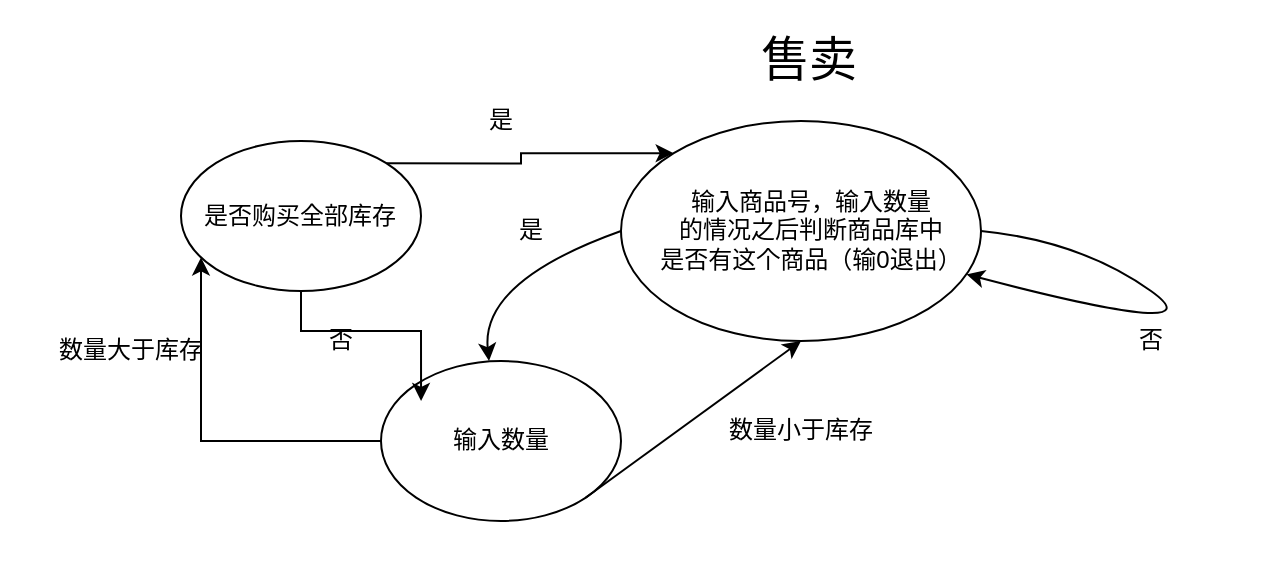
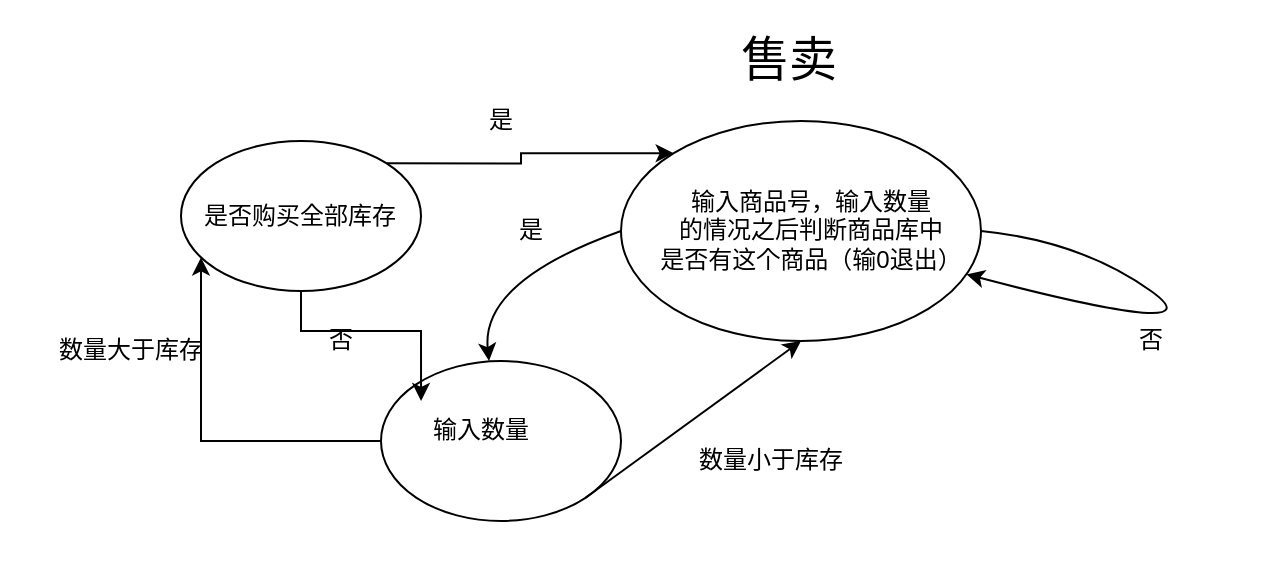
node "售卖": moved (809, 61) -> (789, 61)
node "数量小于库存": moved (801, 431) -> (771, 461)
node "输入数量": moved (501, 441) -> (481, 431)
